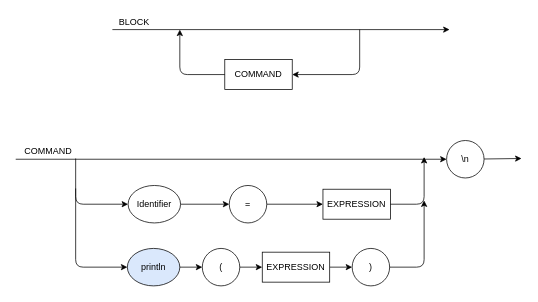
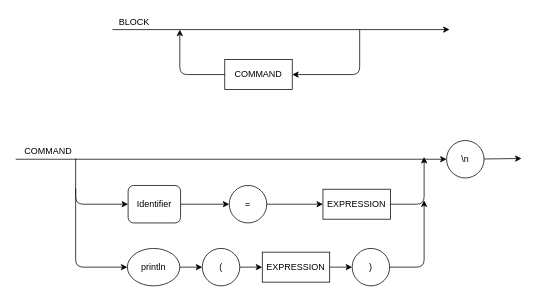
node "Identifier": shape ellipse -> rounded rectangle
node "println": fillcolor #dae8fc -> #ffffff
